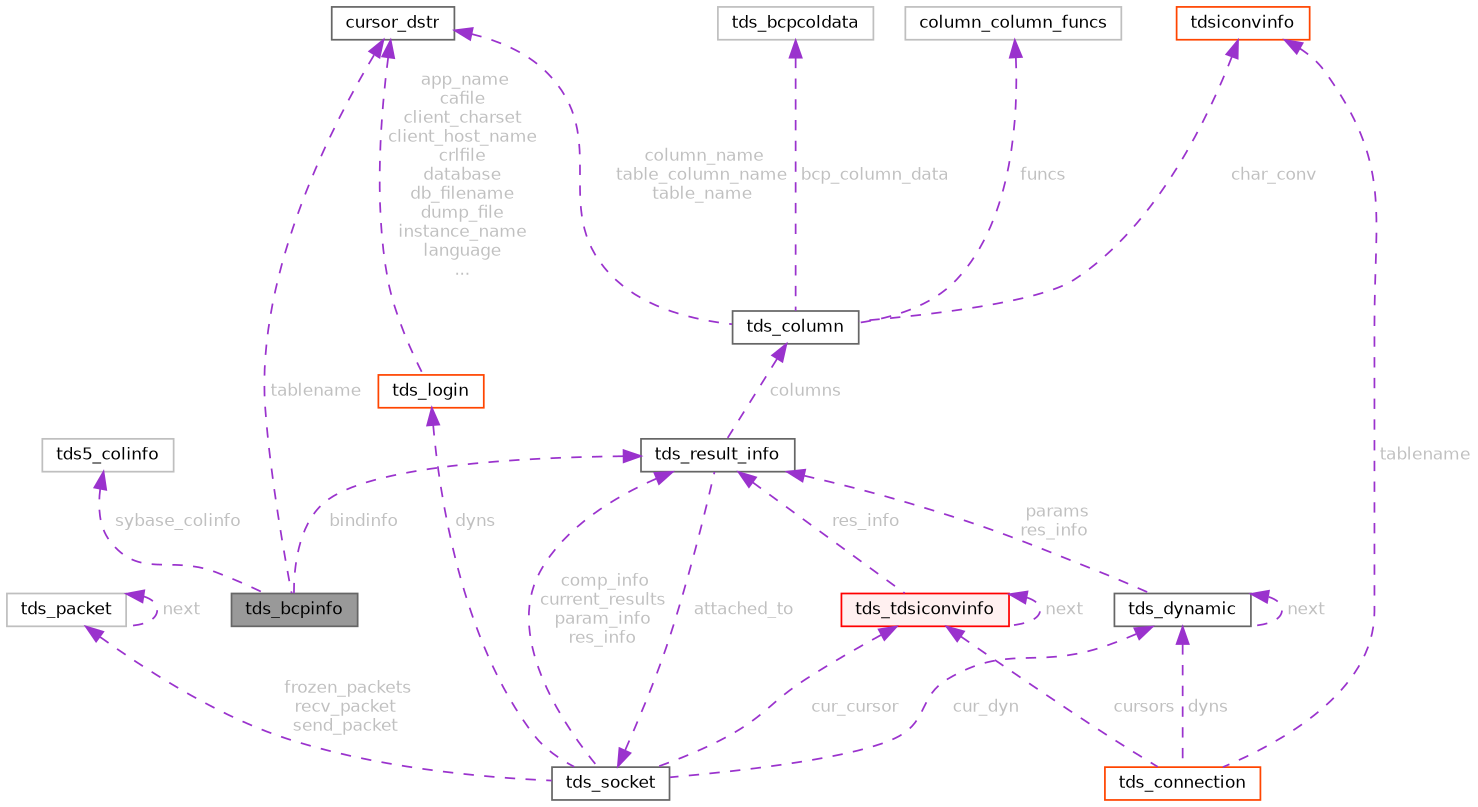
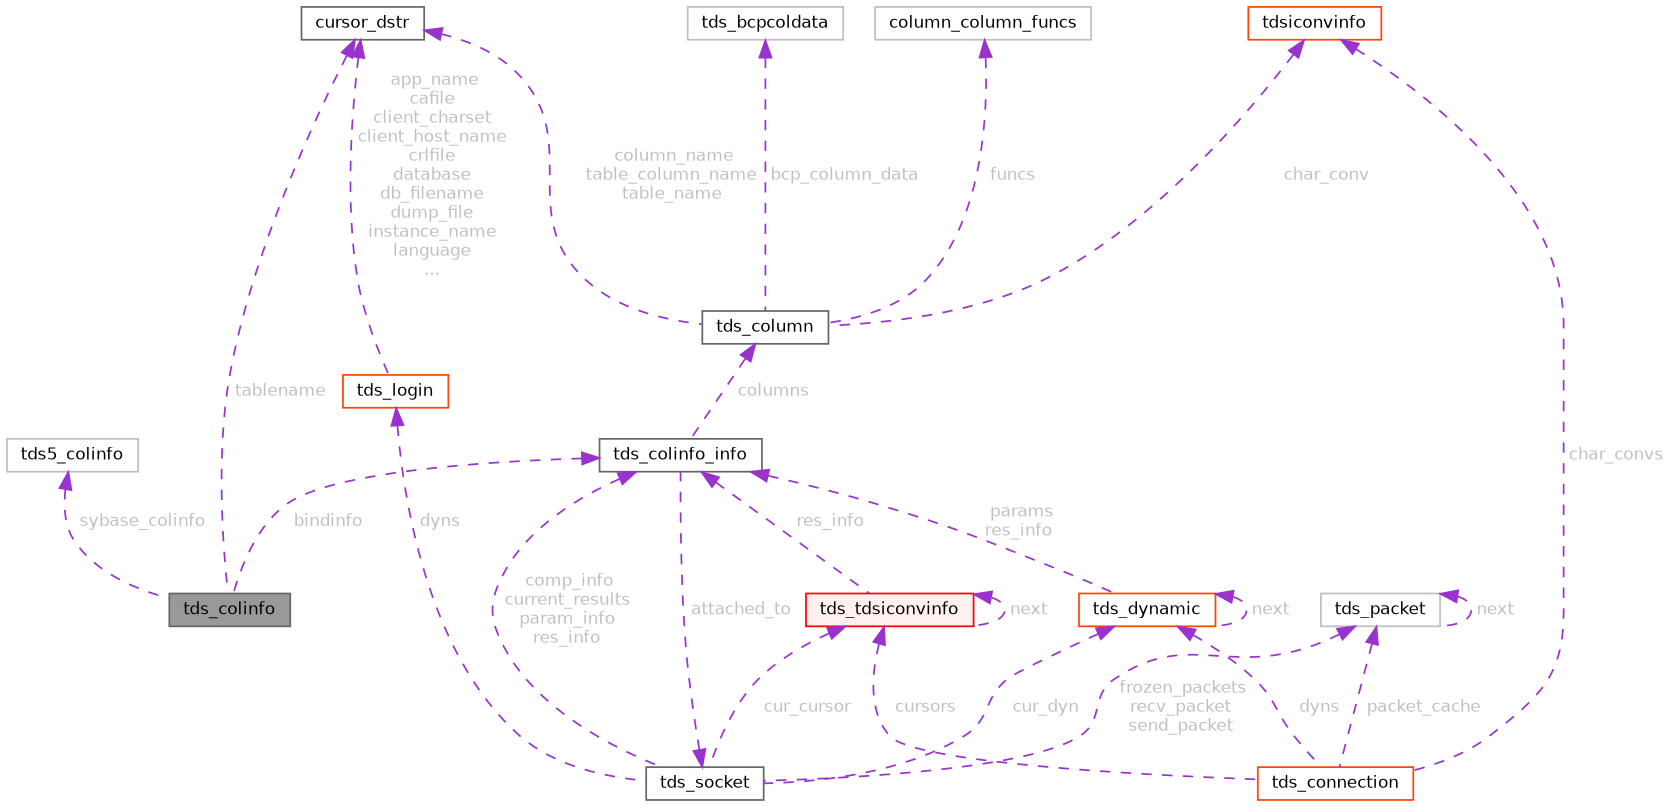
node "tds_result_info": label "tds_result_info" -> "tds_colinfo_info"
edge "tds_connection" -> "tdsiconvinfo": label " tablename" -> " char_convs"
node "tds_bcpinfo": label "tds_bcpinfo" -> "tds_colinfo"
node "tds_dynamic": color gray40 -> orangered
edge "tds_connection" -> "tds_packet": added, label "packet_cache"
